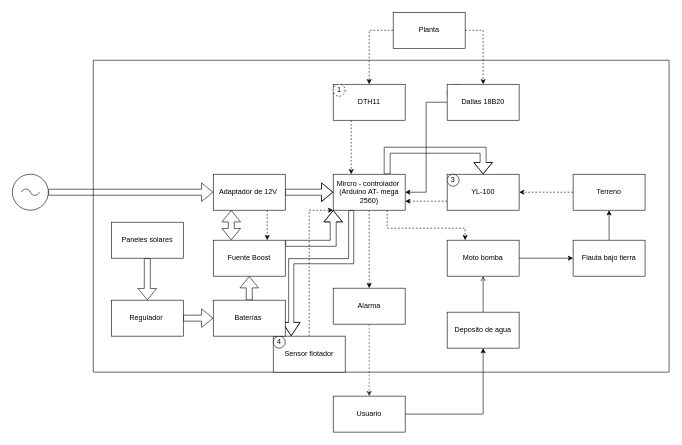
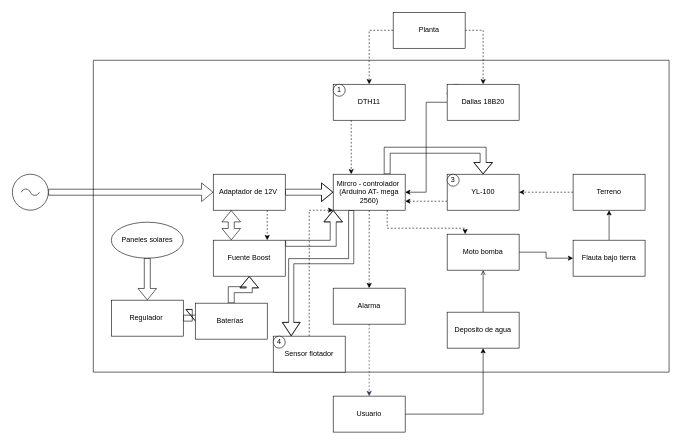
node "1": style dashed -> solid
node "Paneles solares": shape rectangle -> ellipse
node "Moto bomba": moved (483, 258) -> (483, 252)
node "Baterías": moved (249, 318) -> (231, 321)
